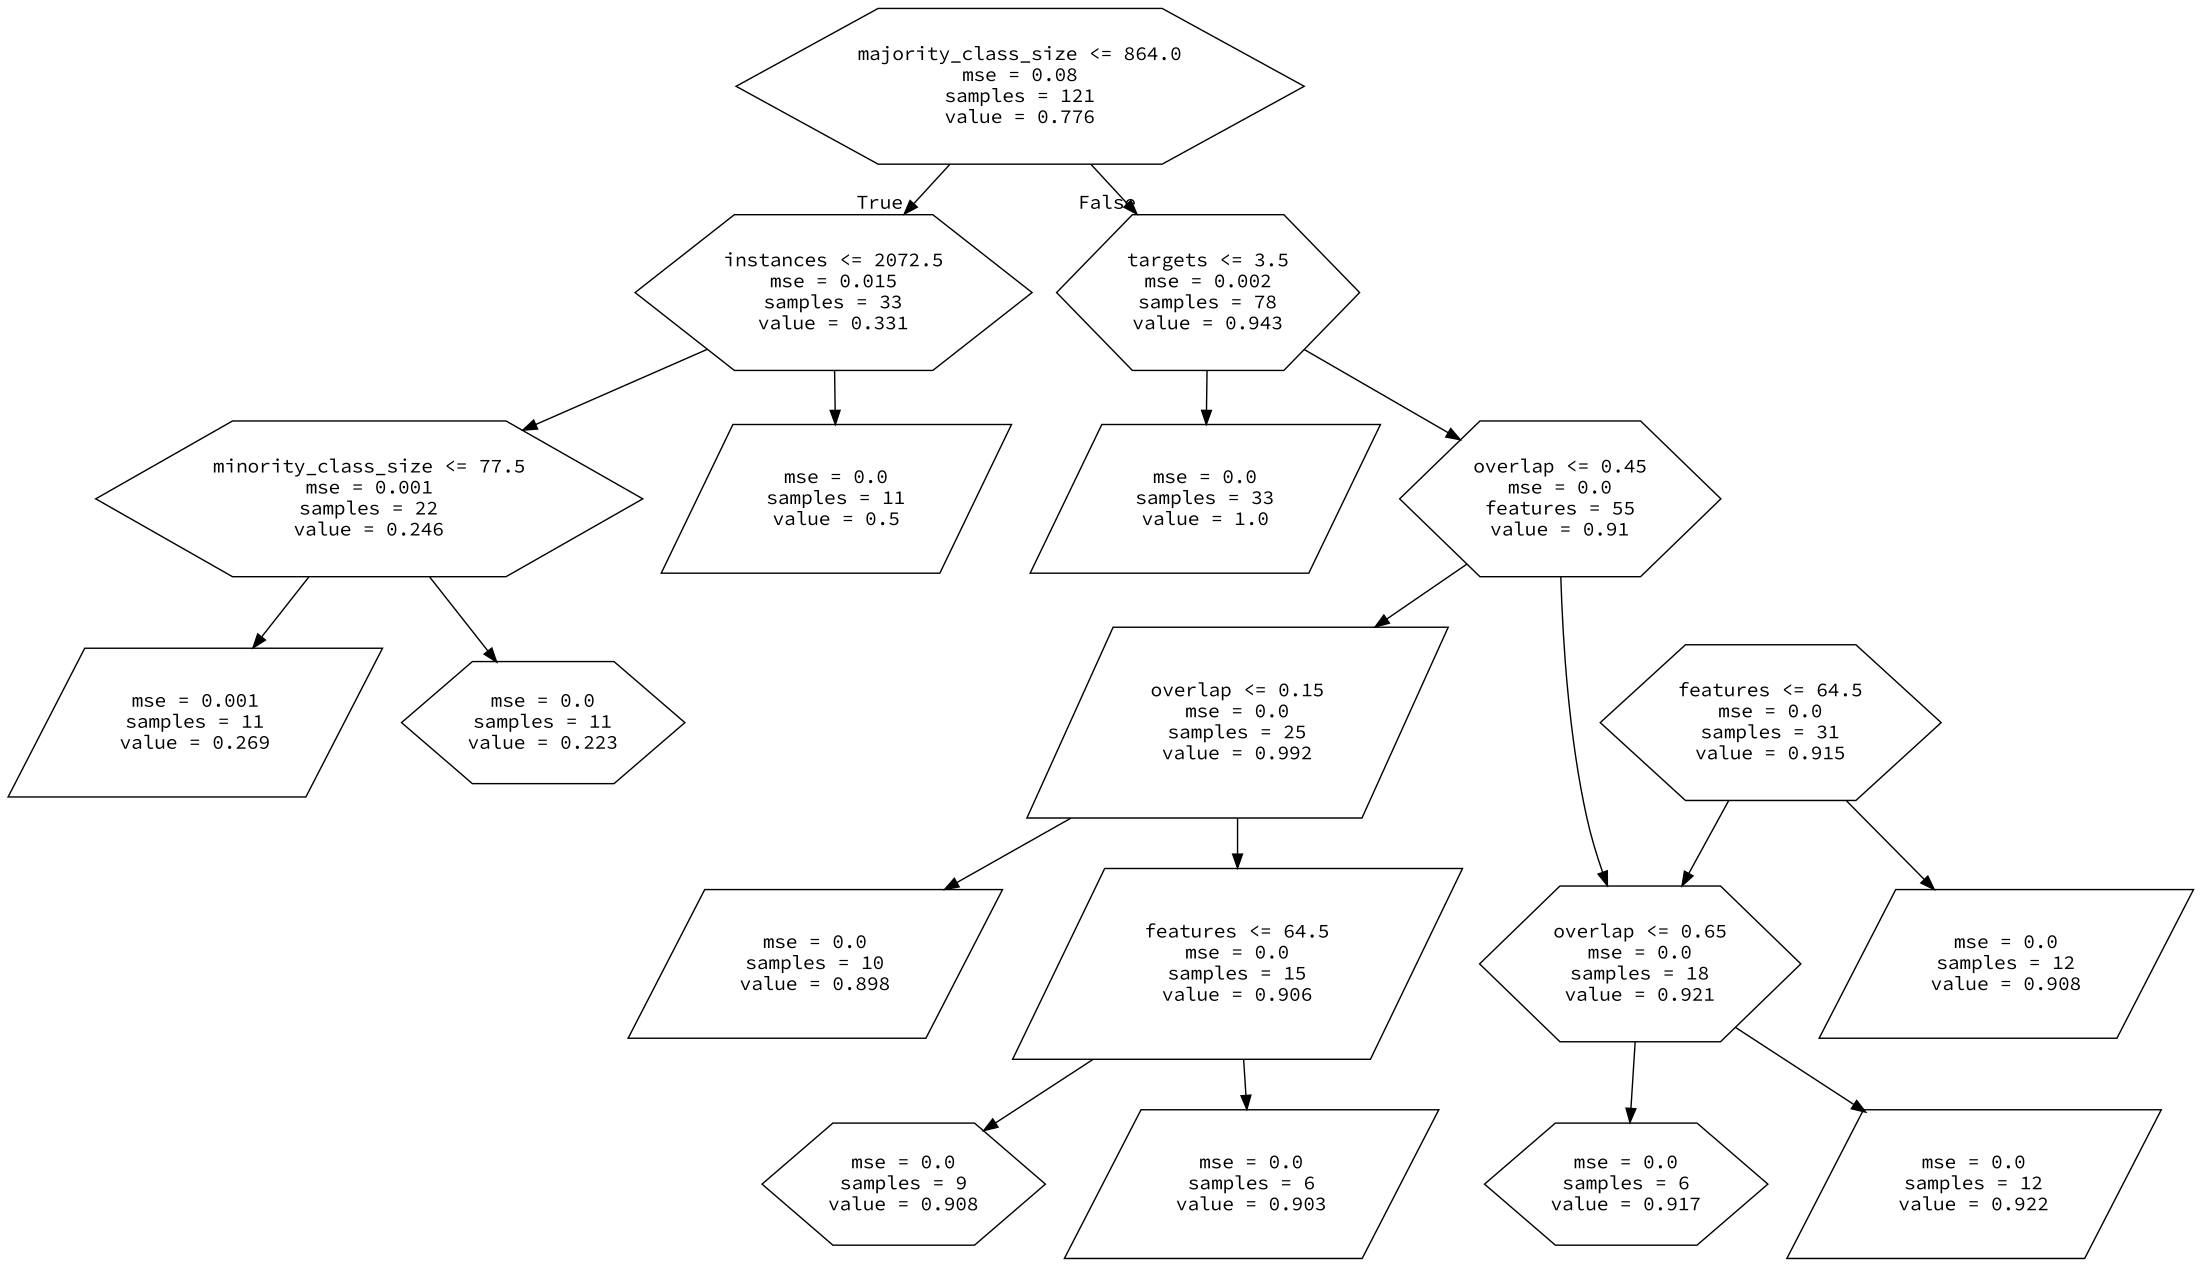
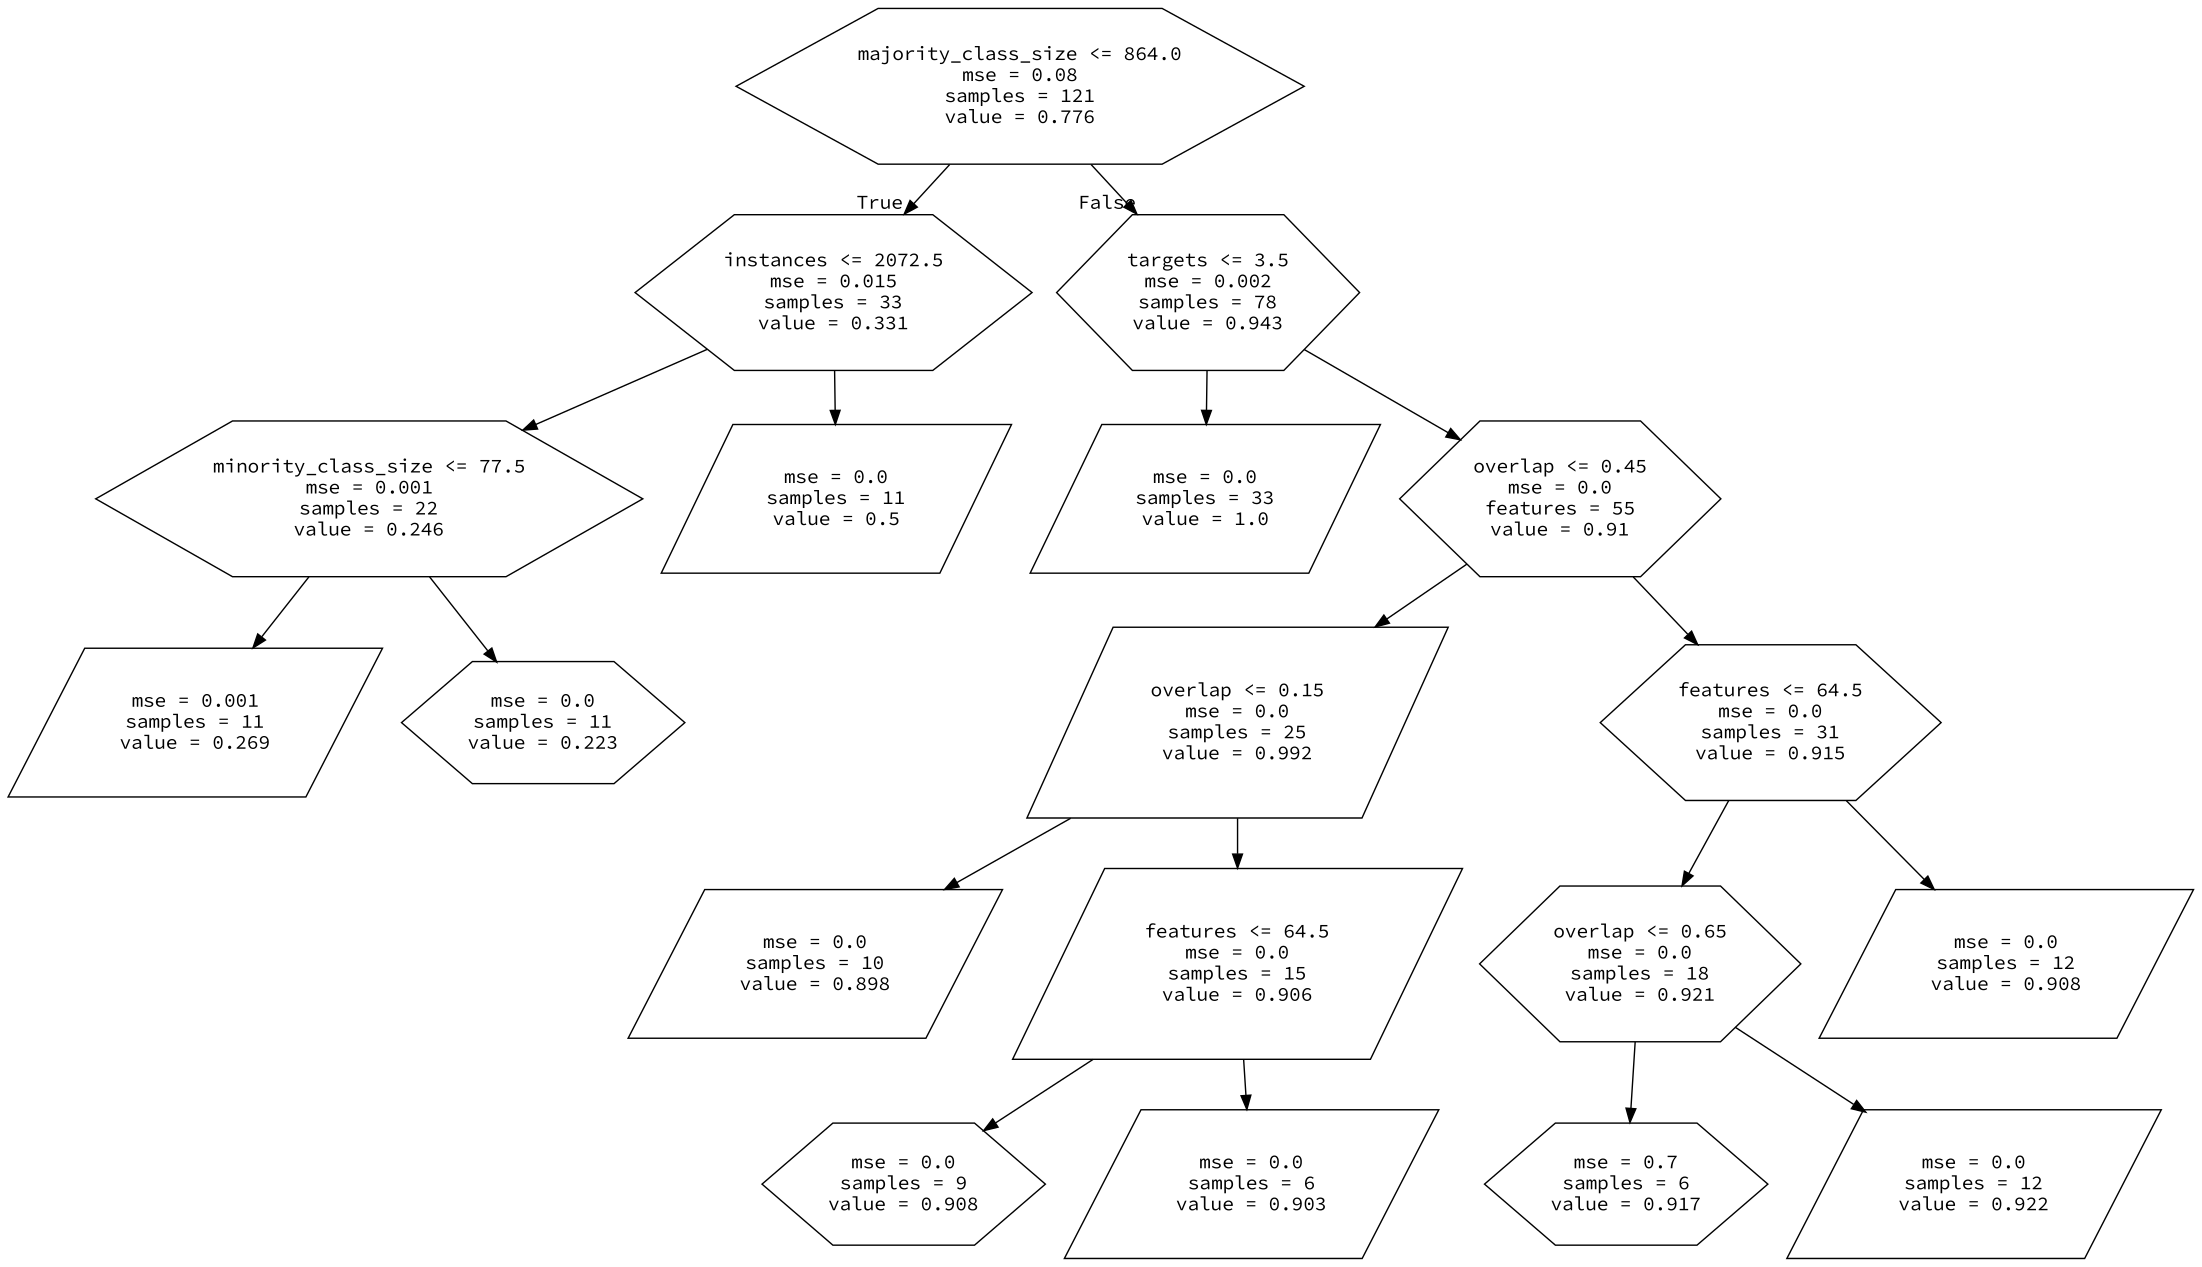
edge "overlap <= 0.45 mse = 0.0 features = 55 value = 0.91" -> "overlap <= 0.65 mse = 0.0 samples = 18 value = 0.921": now "overlap <= 0.45 mse = 0.0 features = 55 value = 0.91" -> "features <= 64.5 mse = 0.0 samples = 31 value = 0.915"
node "mse = 0.0 samples = 6 value = 0.917": label "mse = 0.0 samples = 6 value = 0.917" -> "mse = 0.7 samples = 6 value = 0.917"
